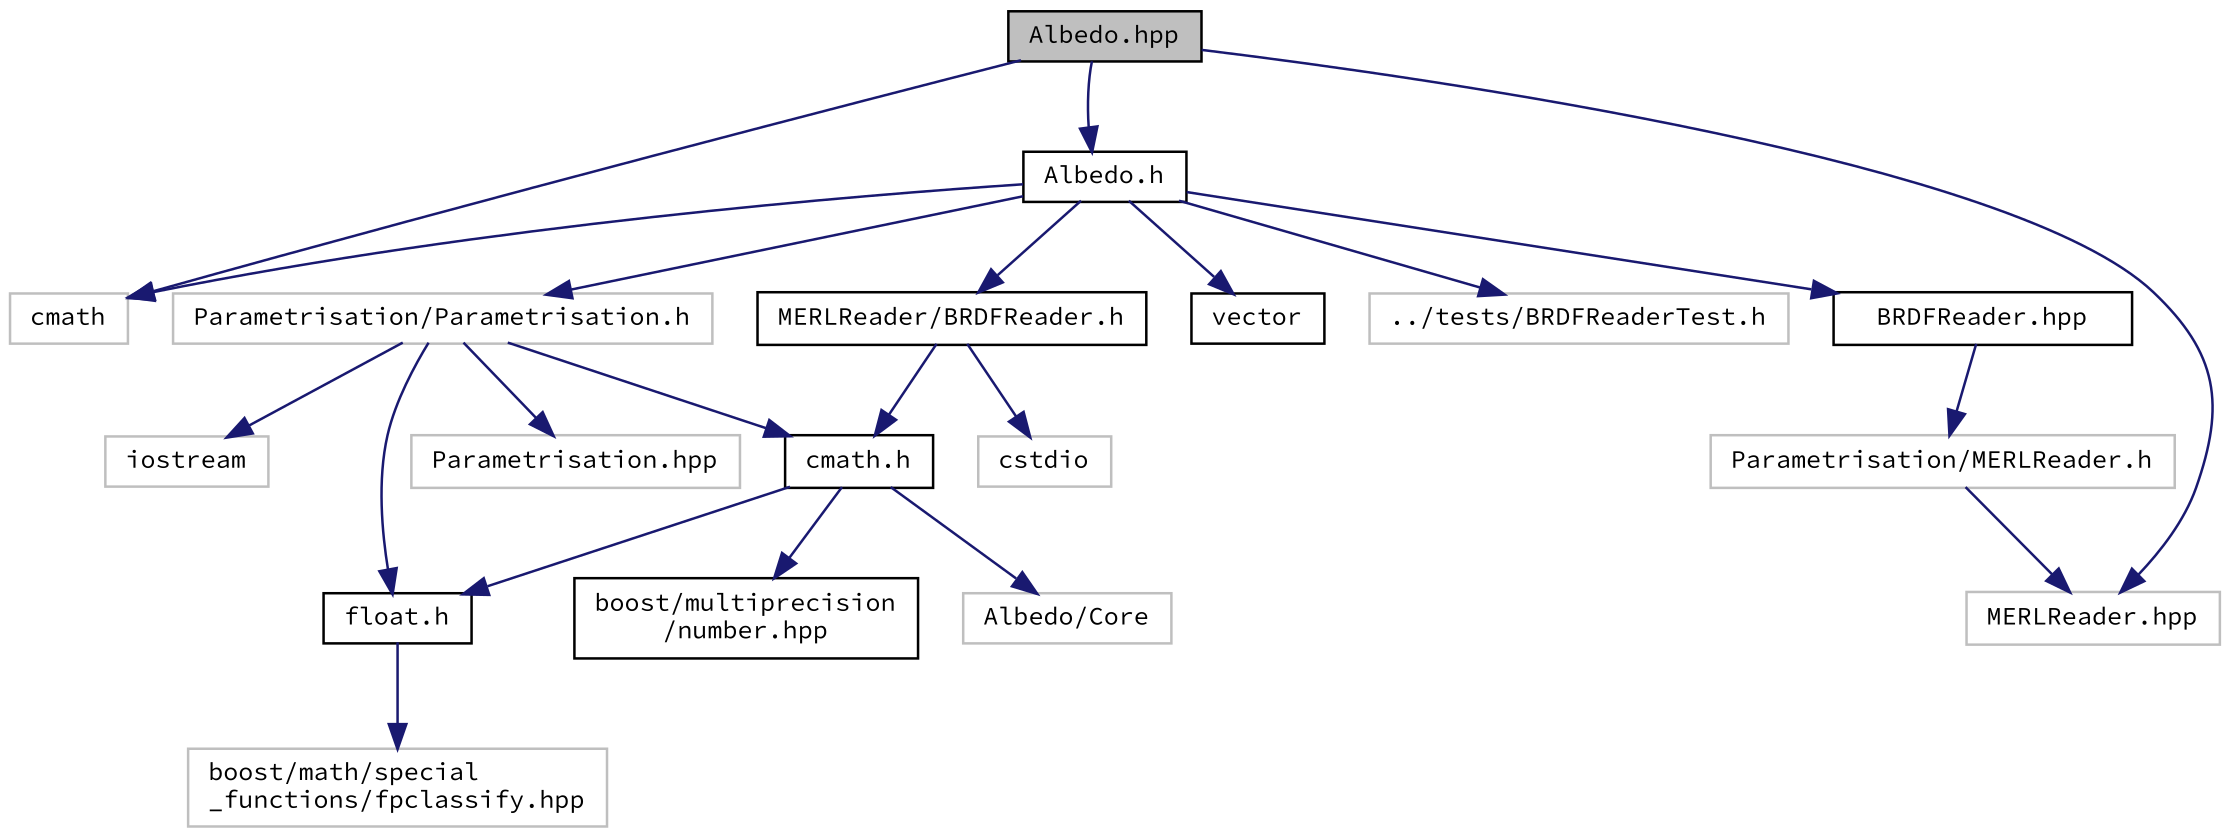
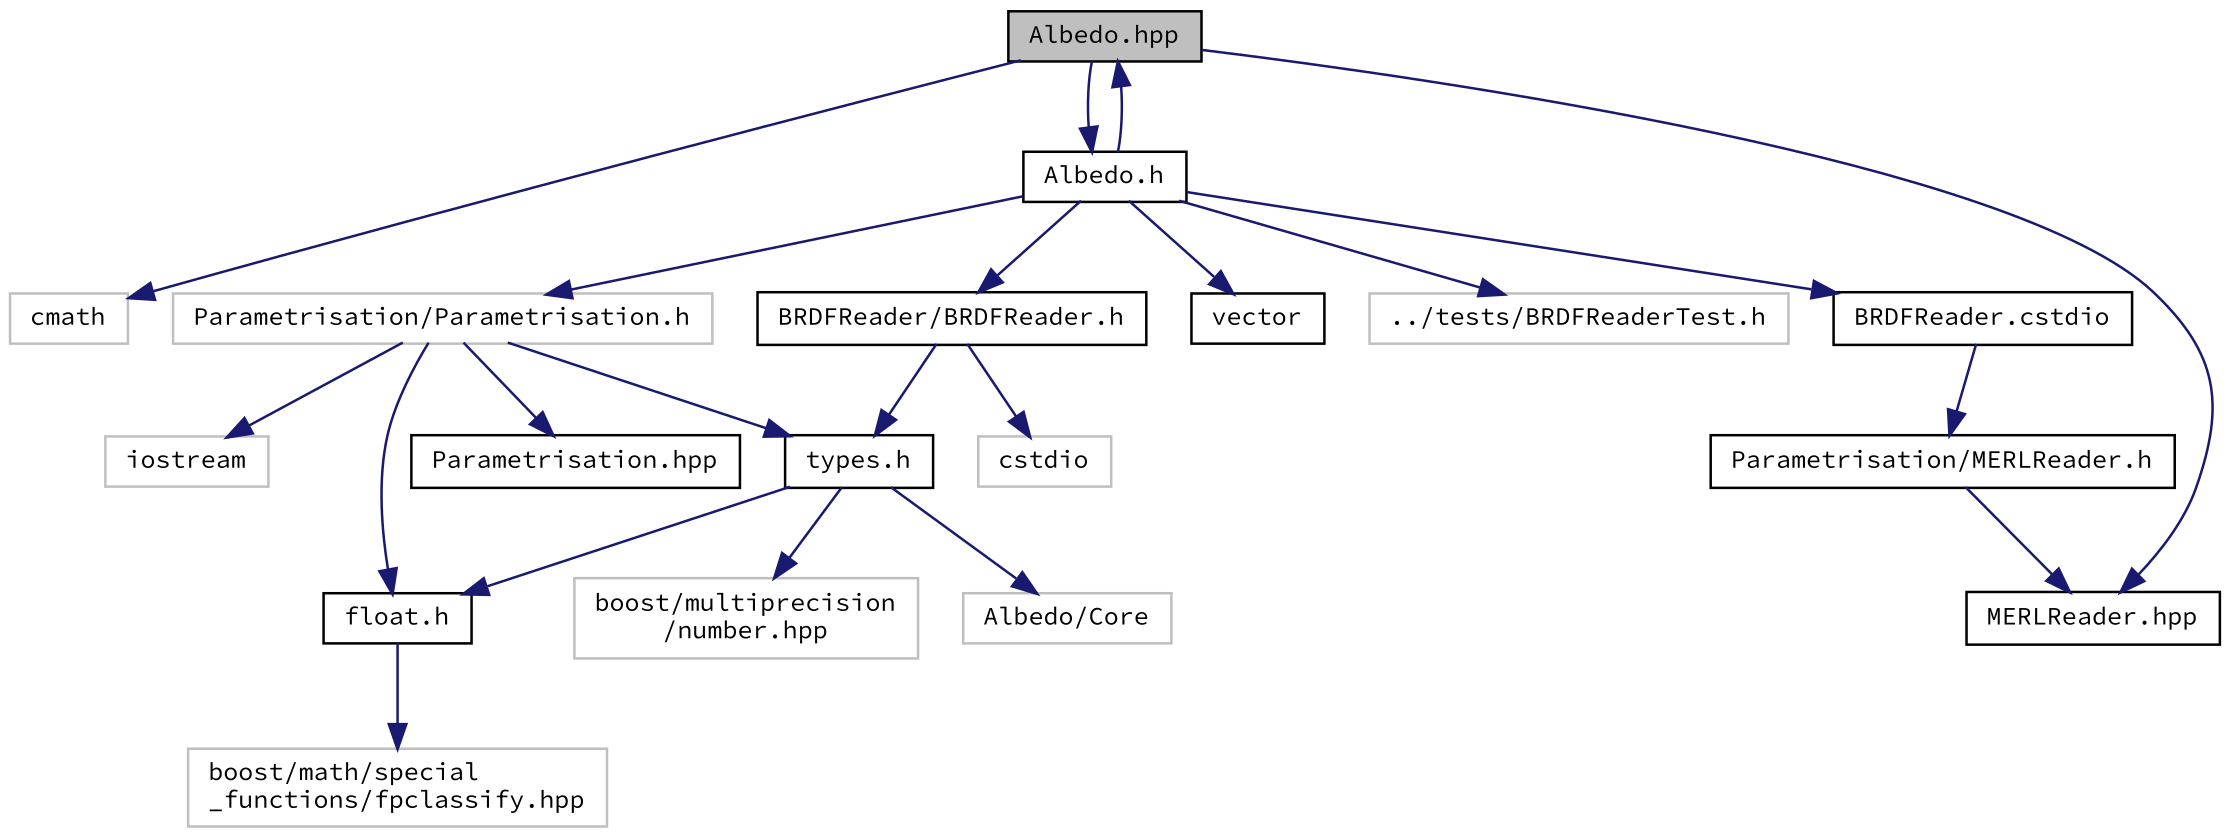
edge "Albedo.h" -> "cmath": now "Albedo.h" -> "Albedo.hpp"
node "MERLReader/BRDFReader.h": label "MERLReader/BRDFReader.h" -> "BRDFReader/BRDFReader.h"
node "BRDFReader.hpp": label "BRDFReader.hpp" -> "BRDFReader.cstdio"
node "Parametrisation.hpp": color grey75 -> black
node "cmath.h": label "cmath.h" -> "types.h"
node "Parametrisation/MERLReader.h": color grey75 -> black
node "boost/multiprecision /number.hpp": color black -> grey75
node "MERLReader.hpp": color grey75 -> black
